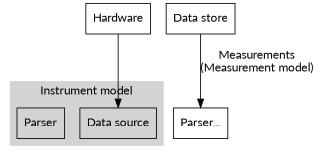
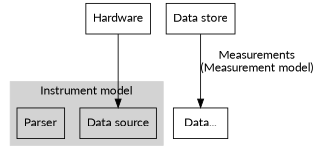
node "Parser...": label "Parser..." -> "Data..."
